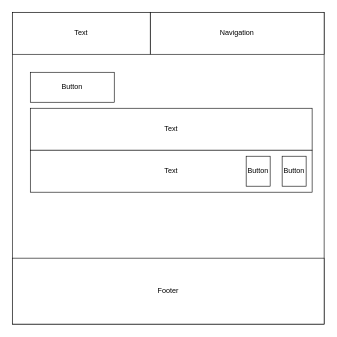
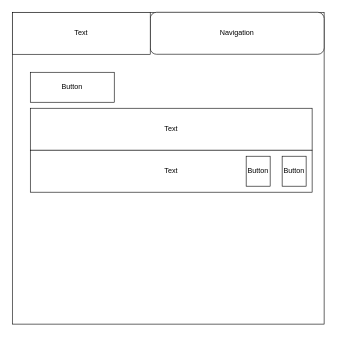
node "Navigation": shape rectangle -> rounded rectangle
node "Footer": removed
